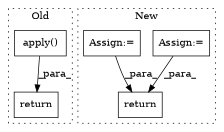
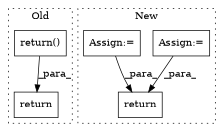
node "apply()": label "apply()" -> "return()"
